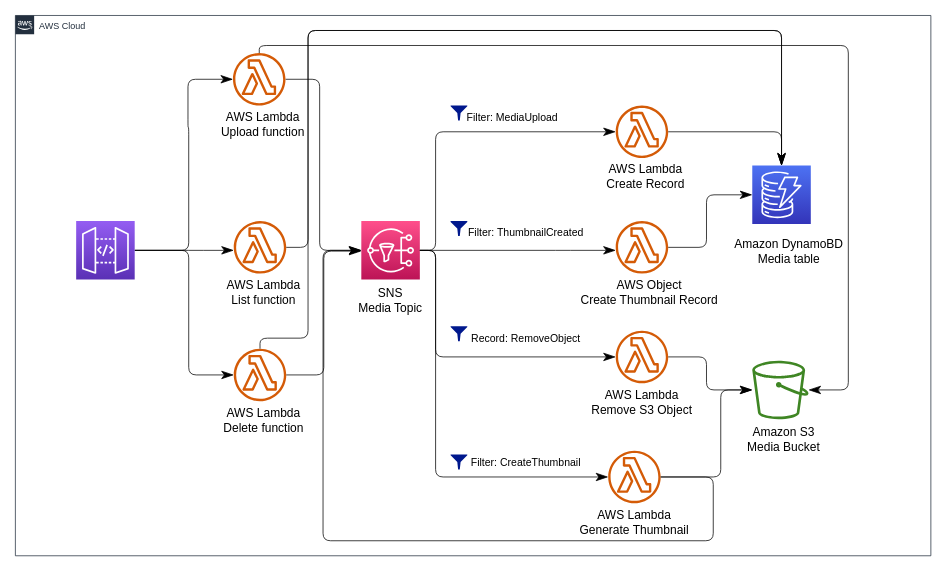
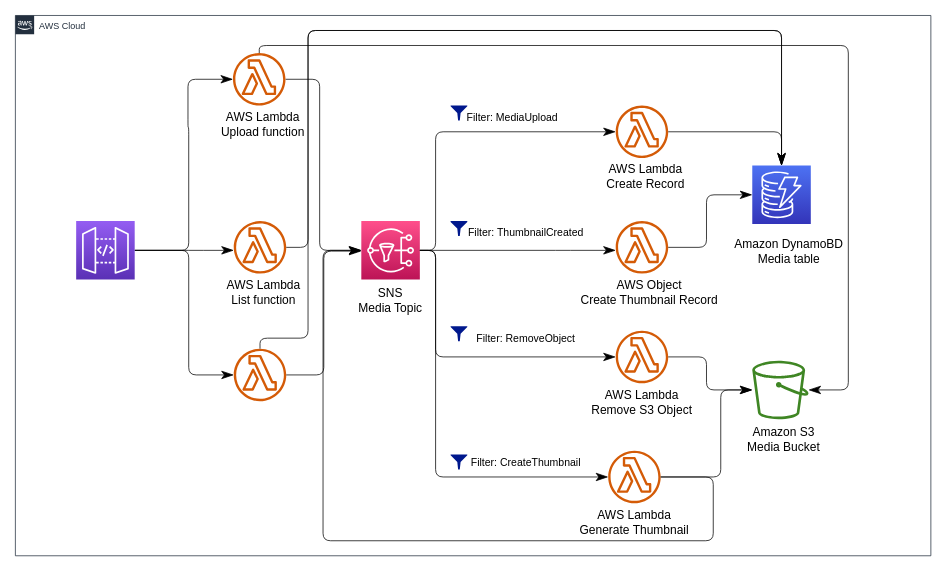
node "Record: RemoveObject": label "Record: RemoveObject" -> "Filter: RemoveObject"
node "AWS Lambda Delete function": removed
